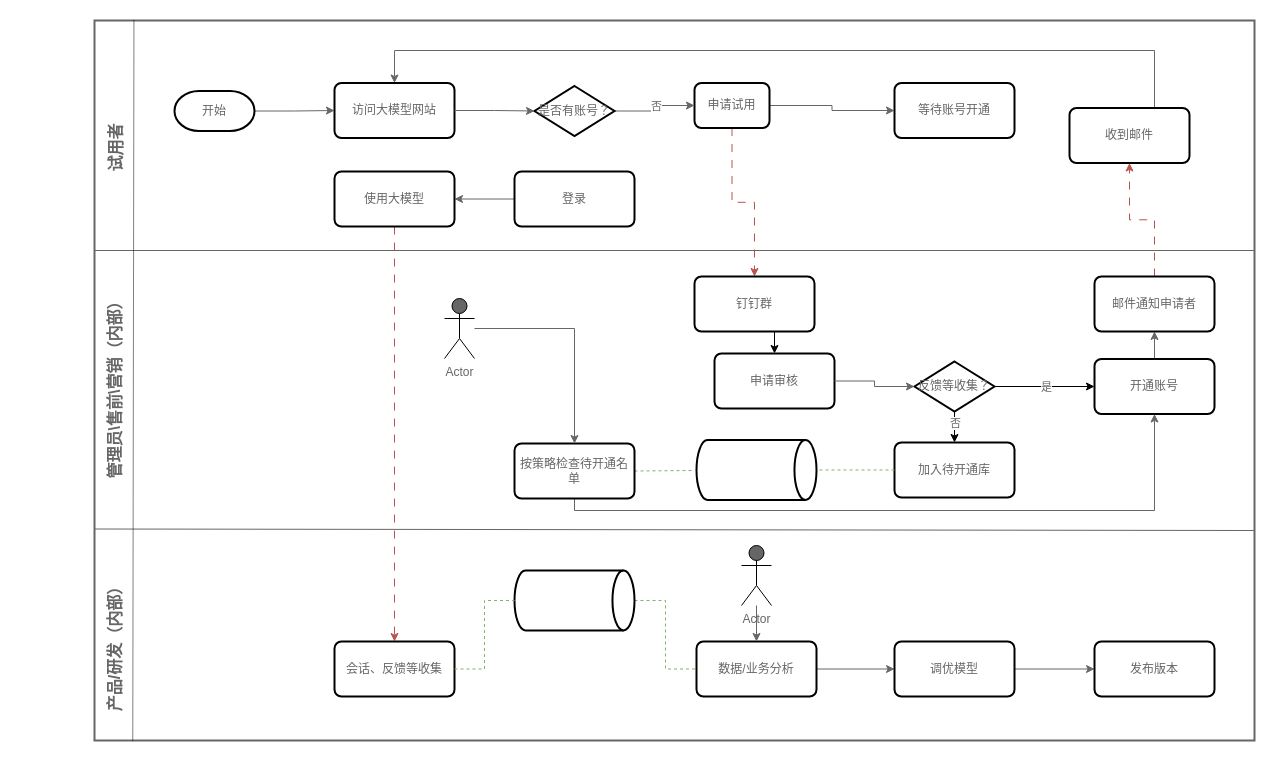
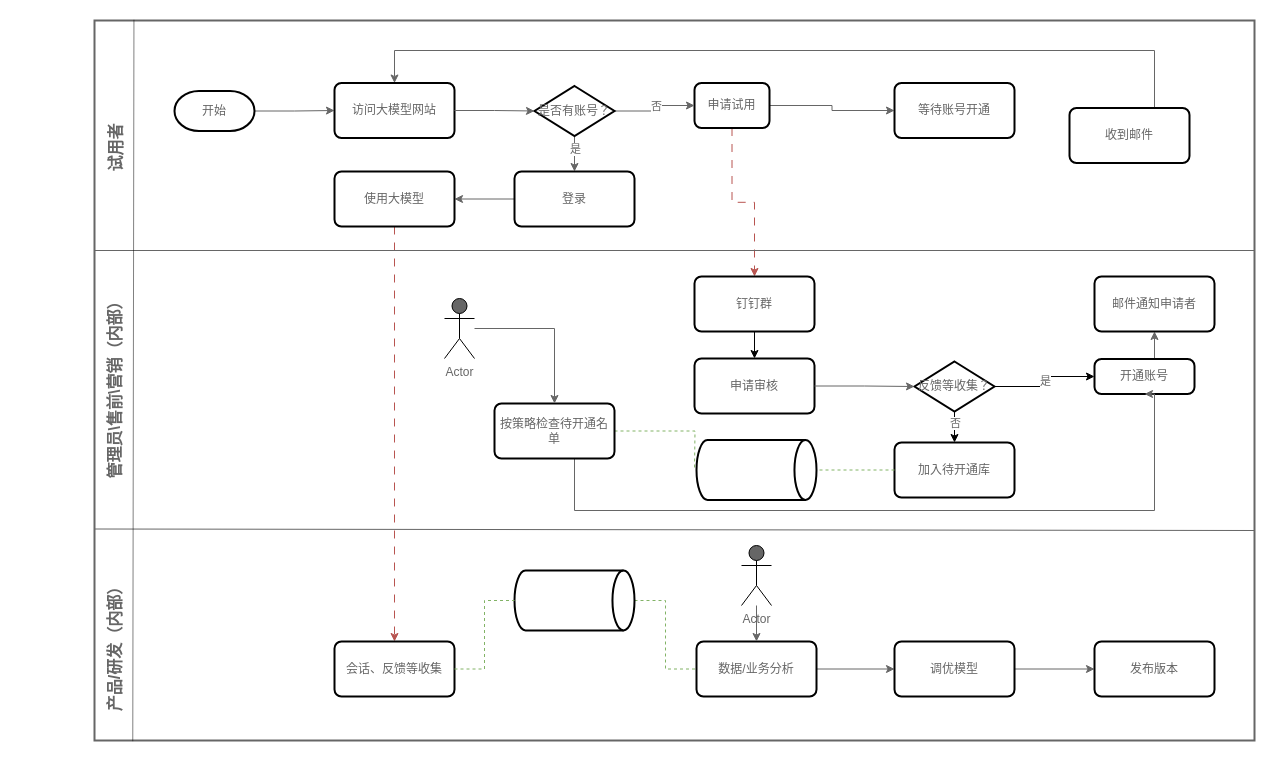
edge "是否有账号？" -> "登录": added, label "是"
edge "邮件通知申请者" -> "收到邮件": removed
node "申请审核": moved (775, 381) -> (755, 386)
node "开通账号": size 120x55 -> 100x35
node "按策略检查待开通名单": moved (575, 471) -> (555, 431)
